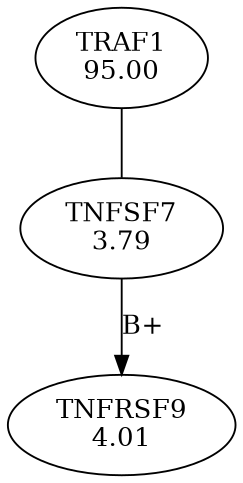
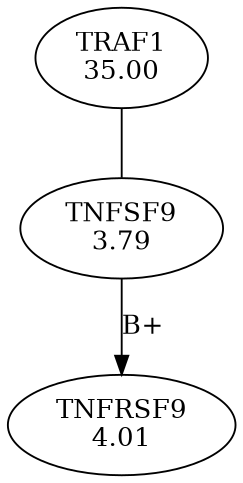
node "TRAF1 95.00": label "TRAF1 95.00" -> "TRAF1 35.00"
node "TNFSF7 3.79": label "TNFSF7 3.79" -> "TNFSF9 3.79"
